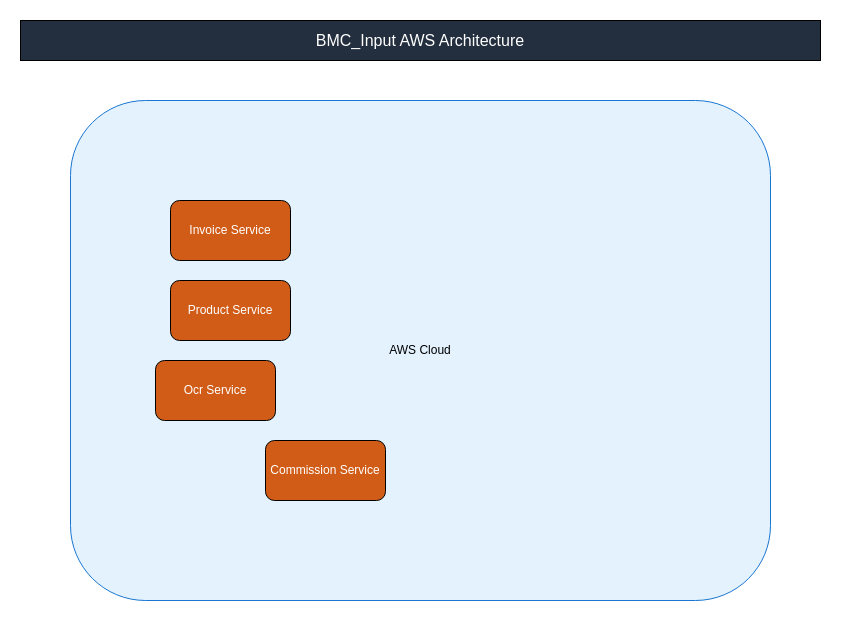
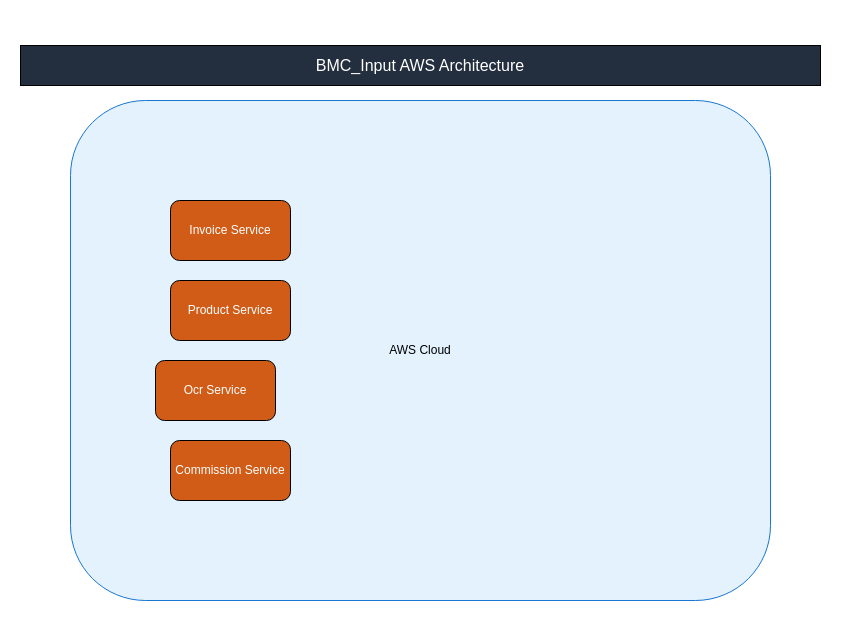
node "BMC_Input AWS Architecture": moved (421, 41) -> (421, 66)
node "Commission Service": moved (326, 471) -> (231, 471)
